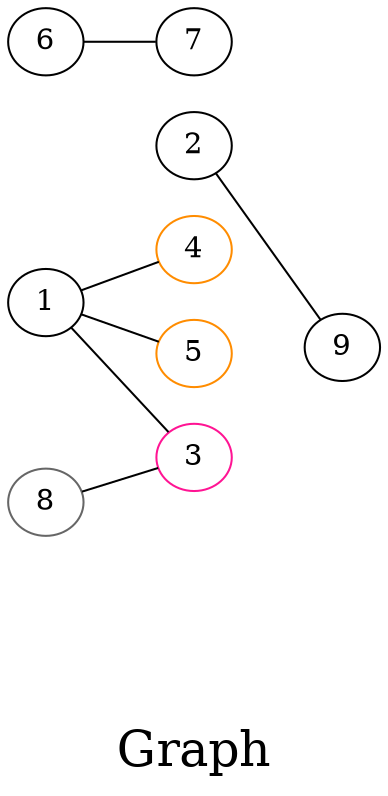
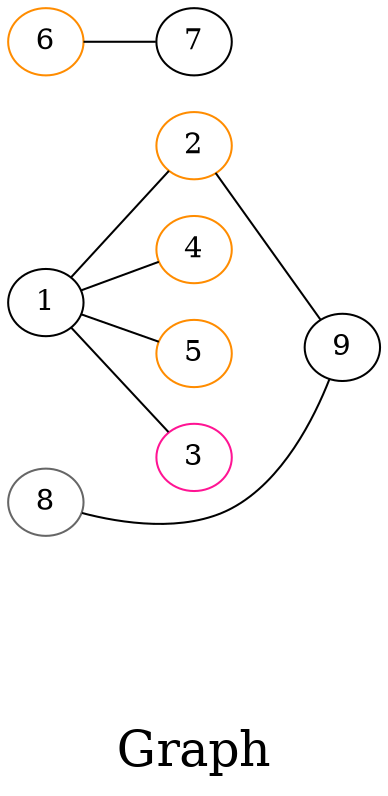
node "6": color black -> darkorange
node "2": color black -> darkorange
edge "2" -- "1": added
edge "3" -- "8": now "9" -- "8"
